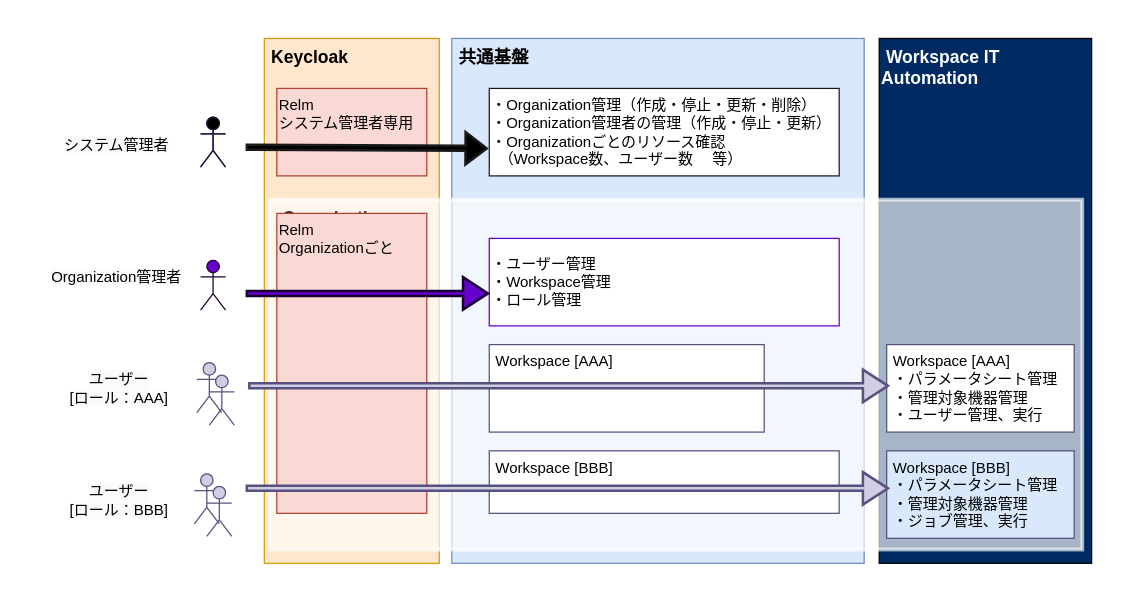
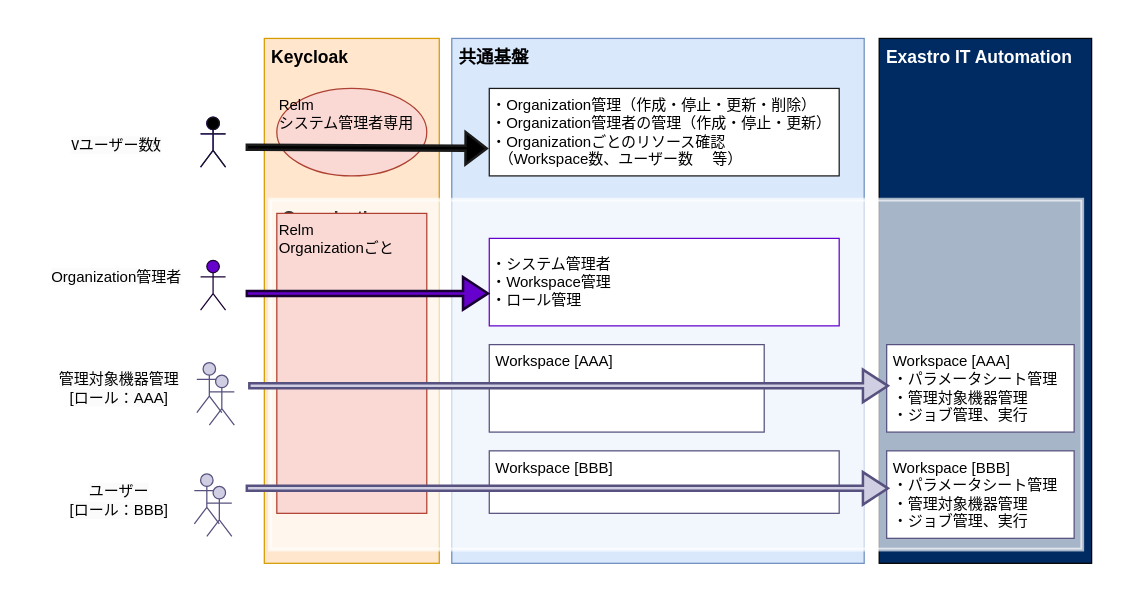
node "Workspace IT Automation": label "Workspace IT Automation" -> "Exastro IT Automation"
node "Relm システム管理者専用": shape rectangle -> ellipse
node "Platform管理者": label "Platform管理者" -> "Workspace数"
node "システム管理者": label "システム管理者" -> "ユーザー数"
node "・ユーザー管理 ・Workspace管理 ・ロール管理": label "・ユーザー管理 ・Workspace管理 ・ロール管理" -> "・システム管理者 ・Workspace管理 ・ロール管理"
node "ユーザー [ロール：AAA]": label "ユーザー [ロール：AAA]" -> "管理対象機器管理 [ロール：AAA]"
node "Workspace [AAA] ・パラメータシート管理 ・管理対象機器管理 ・ユーザー管理、実行": label "Workspace [AAA] ・パラメータシート管理 ・管理対象機器管理 ・ユーザー管理、実行" -> "Workspace [AAA] ・パラメータシート管理 ・管理対象機器管理 ・ジョブ管理、実行"
node "Workspace [BBB] ・パラメータシート管理 ・管理対象機器管理 ・ジョブ管理、実行": fillcolor #dae8fc -> #ffffff
